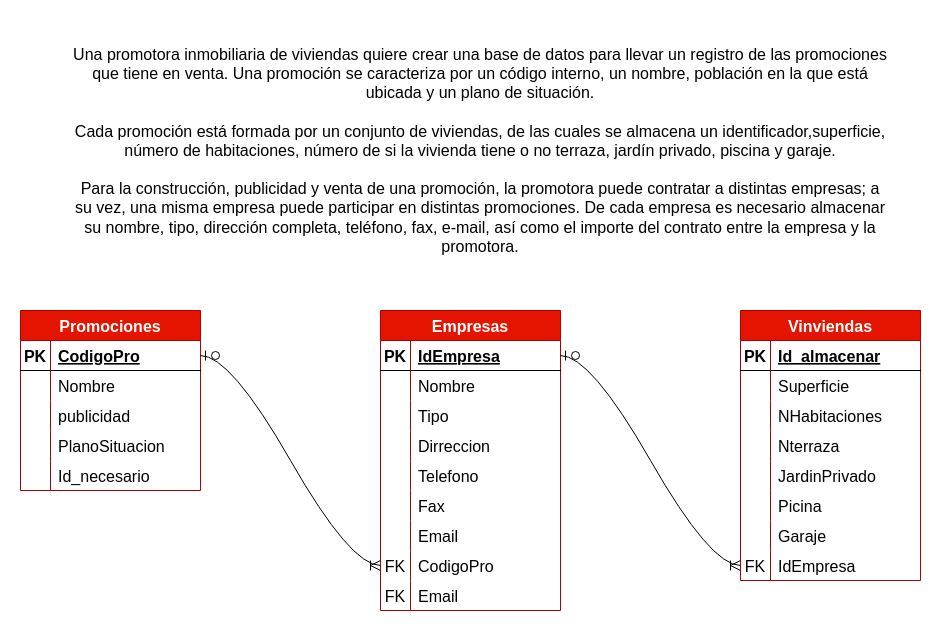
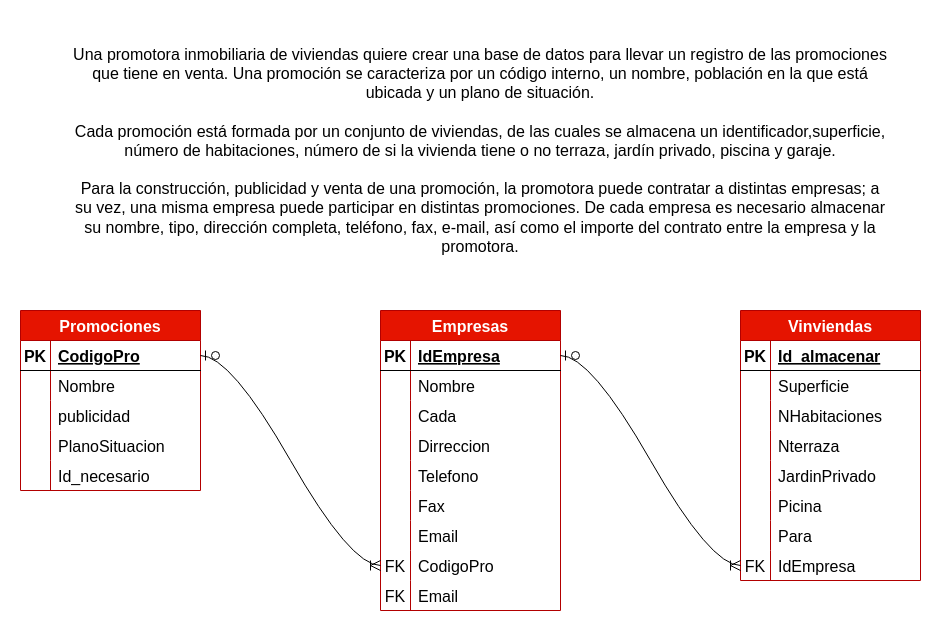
node "Tipo": label "Tipo" -> "Cada"
node "Garaje": label "Garaje" -> "Para"
